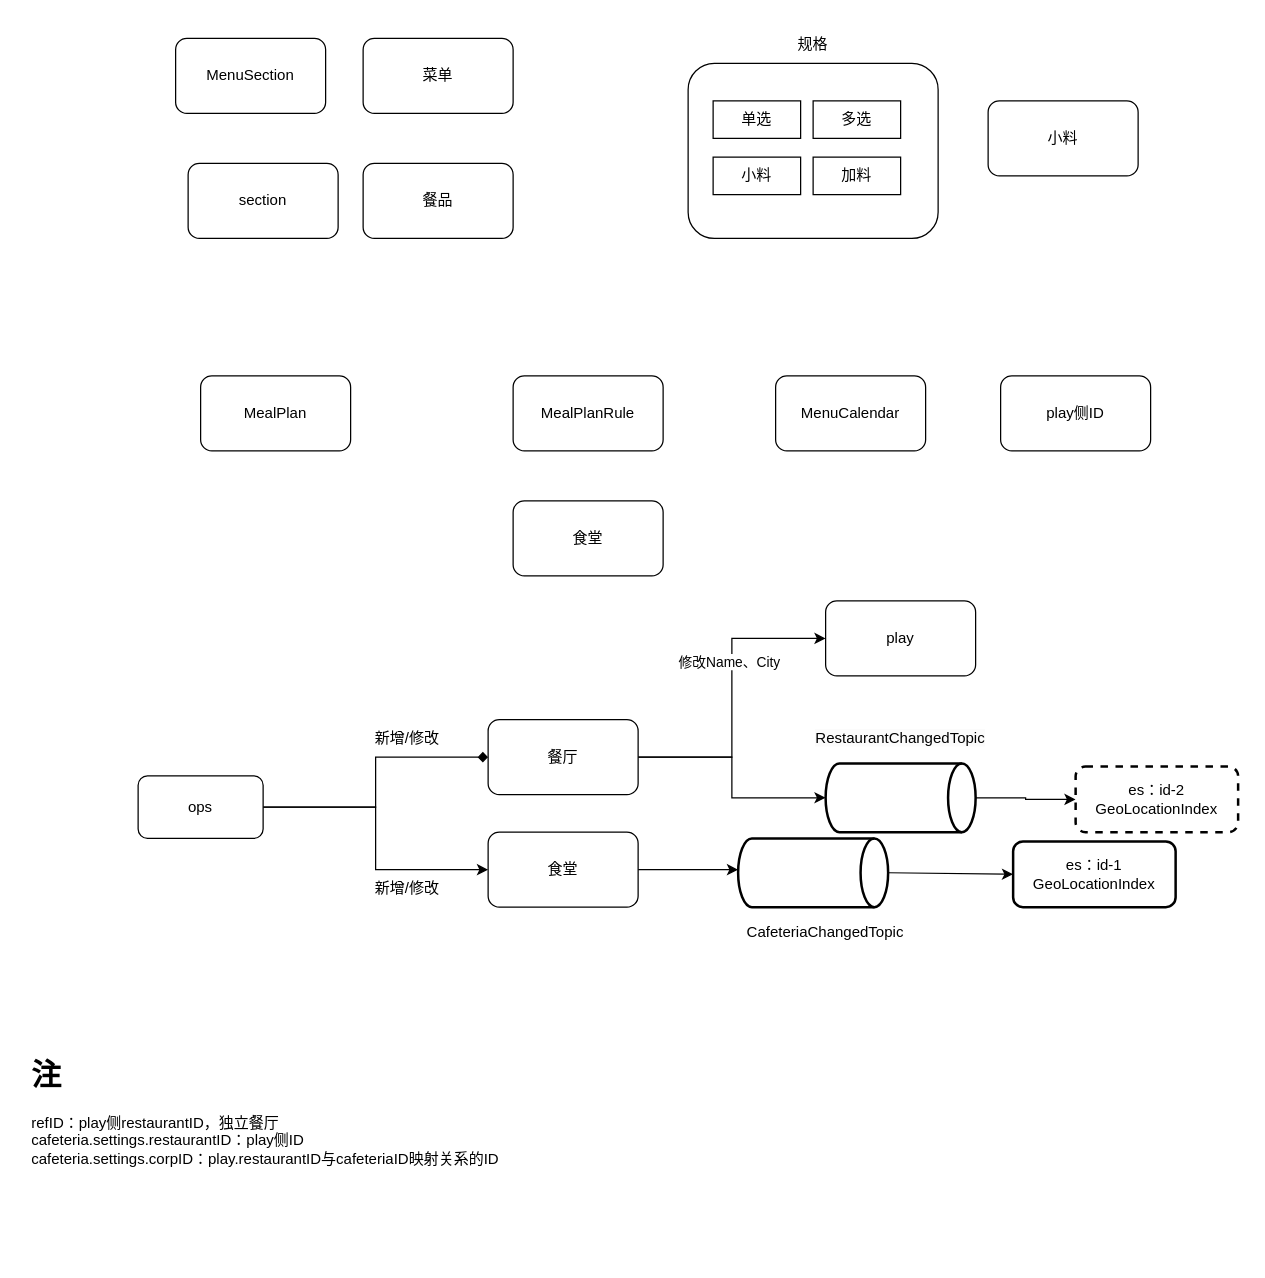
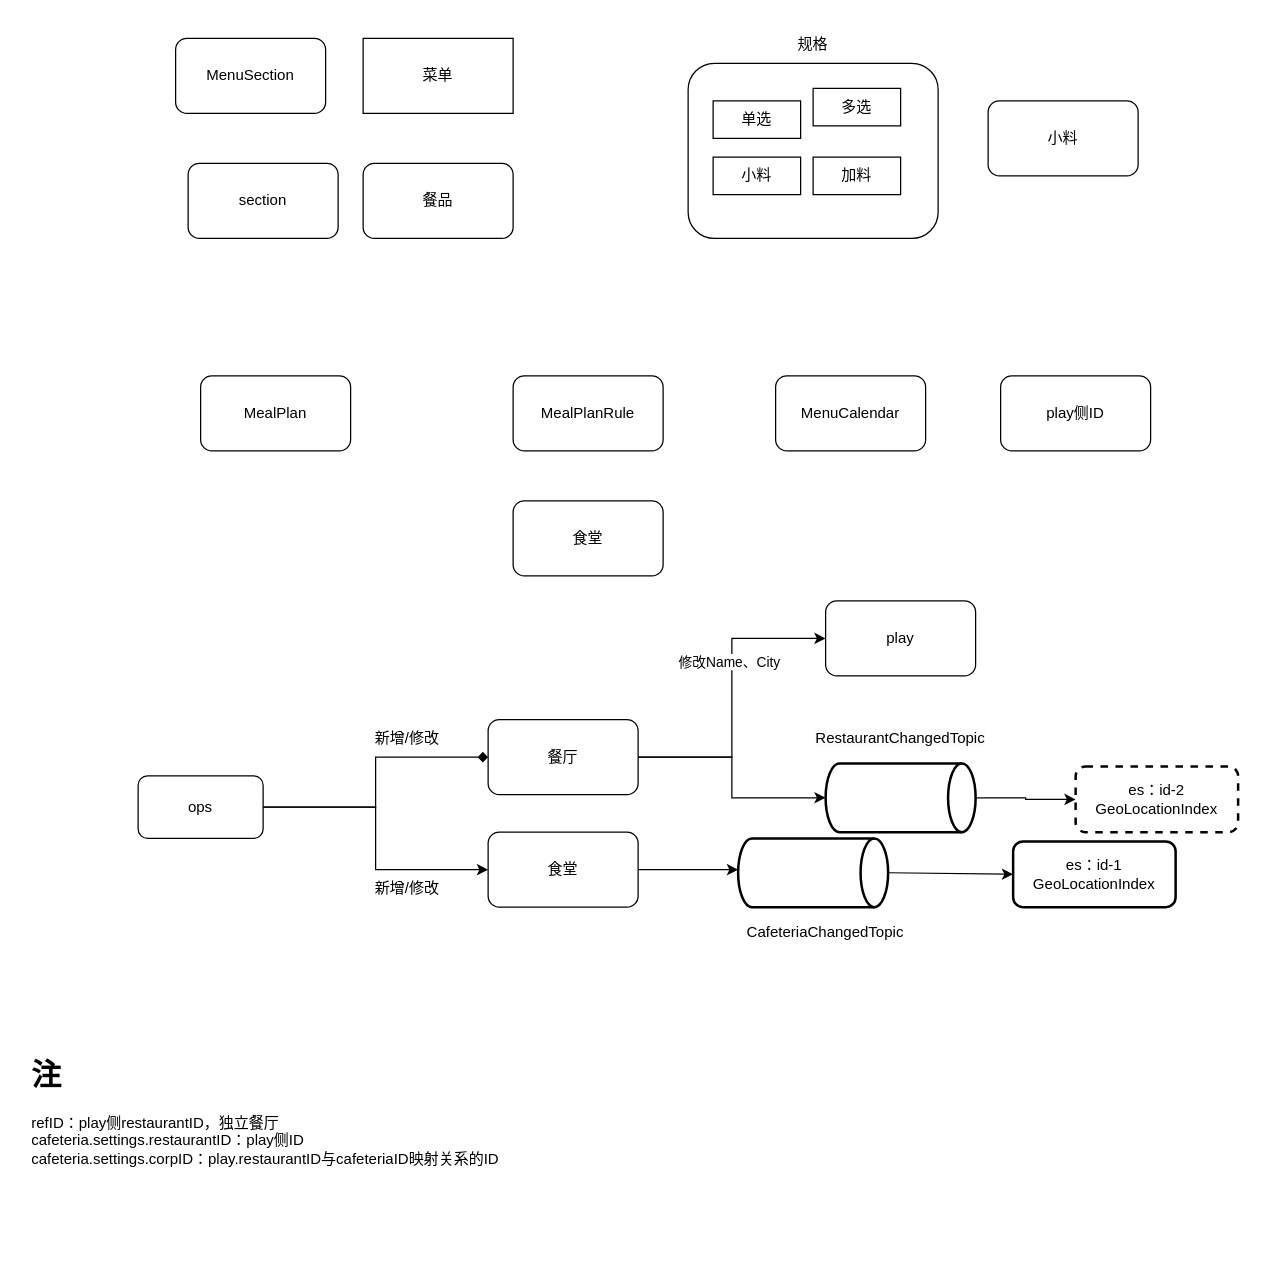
node "菜单": shape rounded rectangle -> rectangle
node "多选": moved (857, 119) -> (857, 107)
